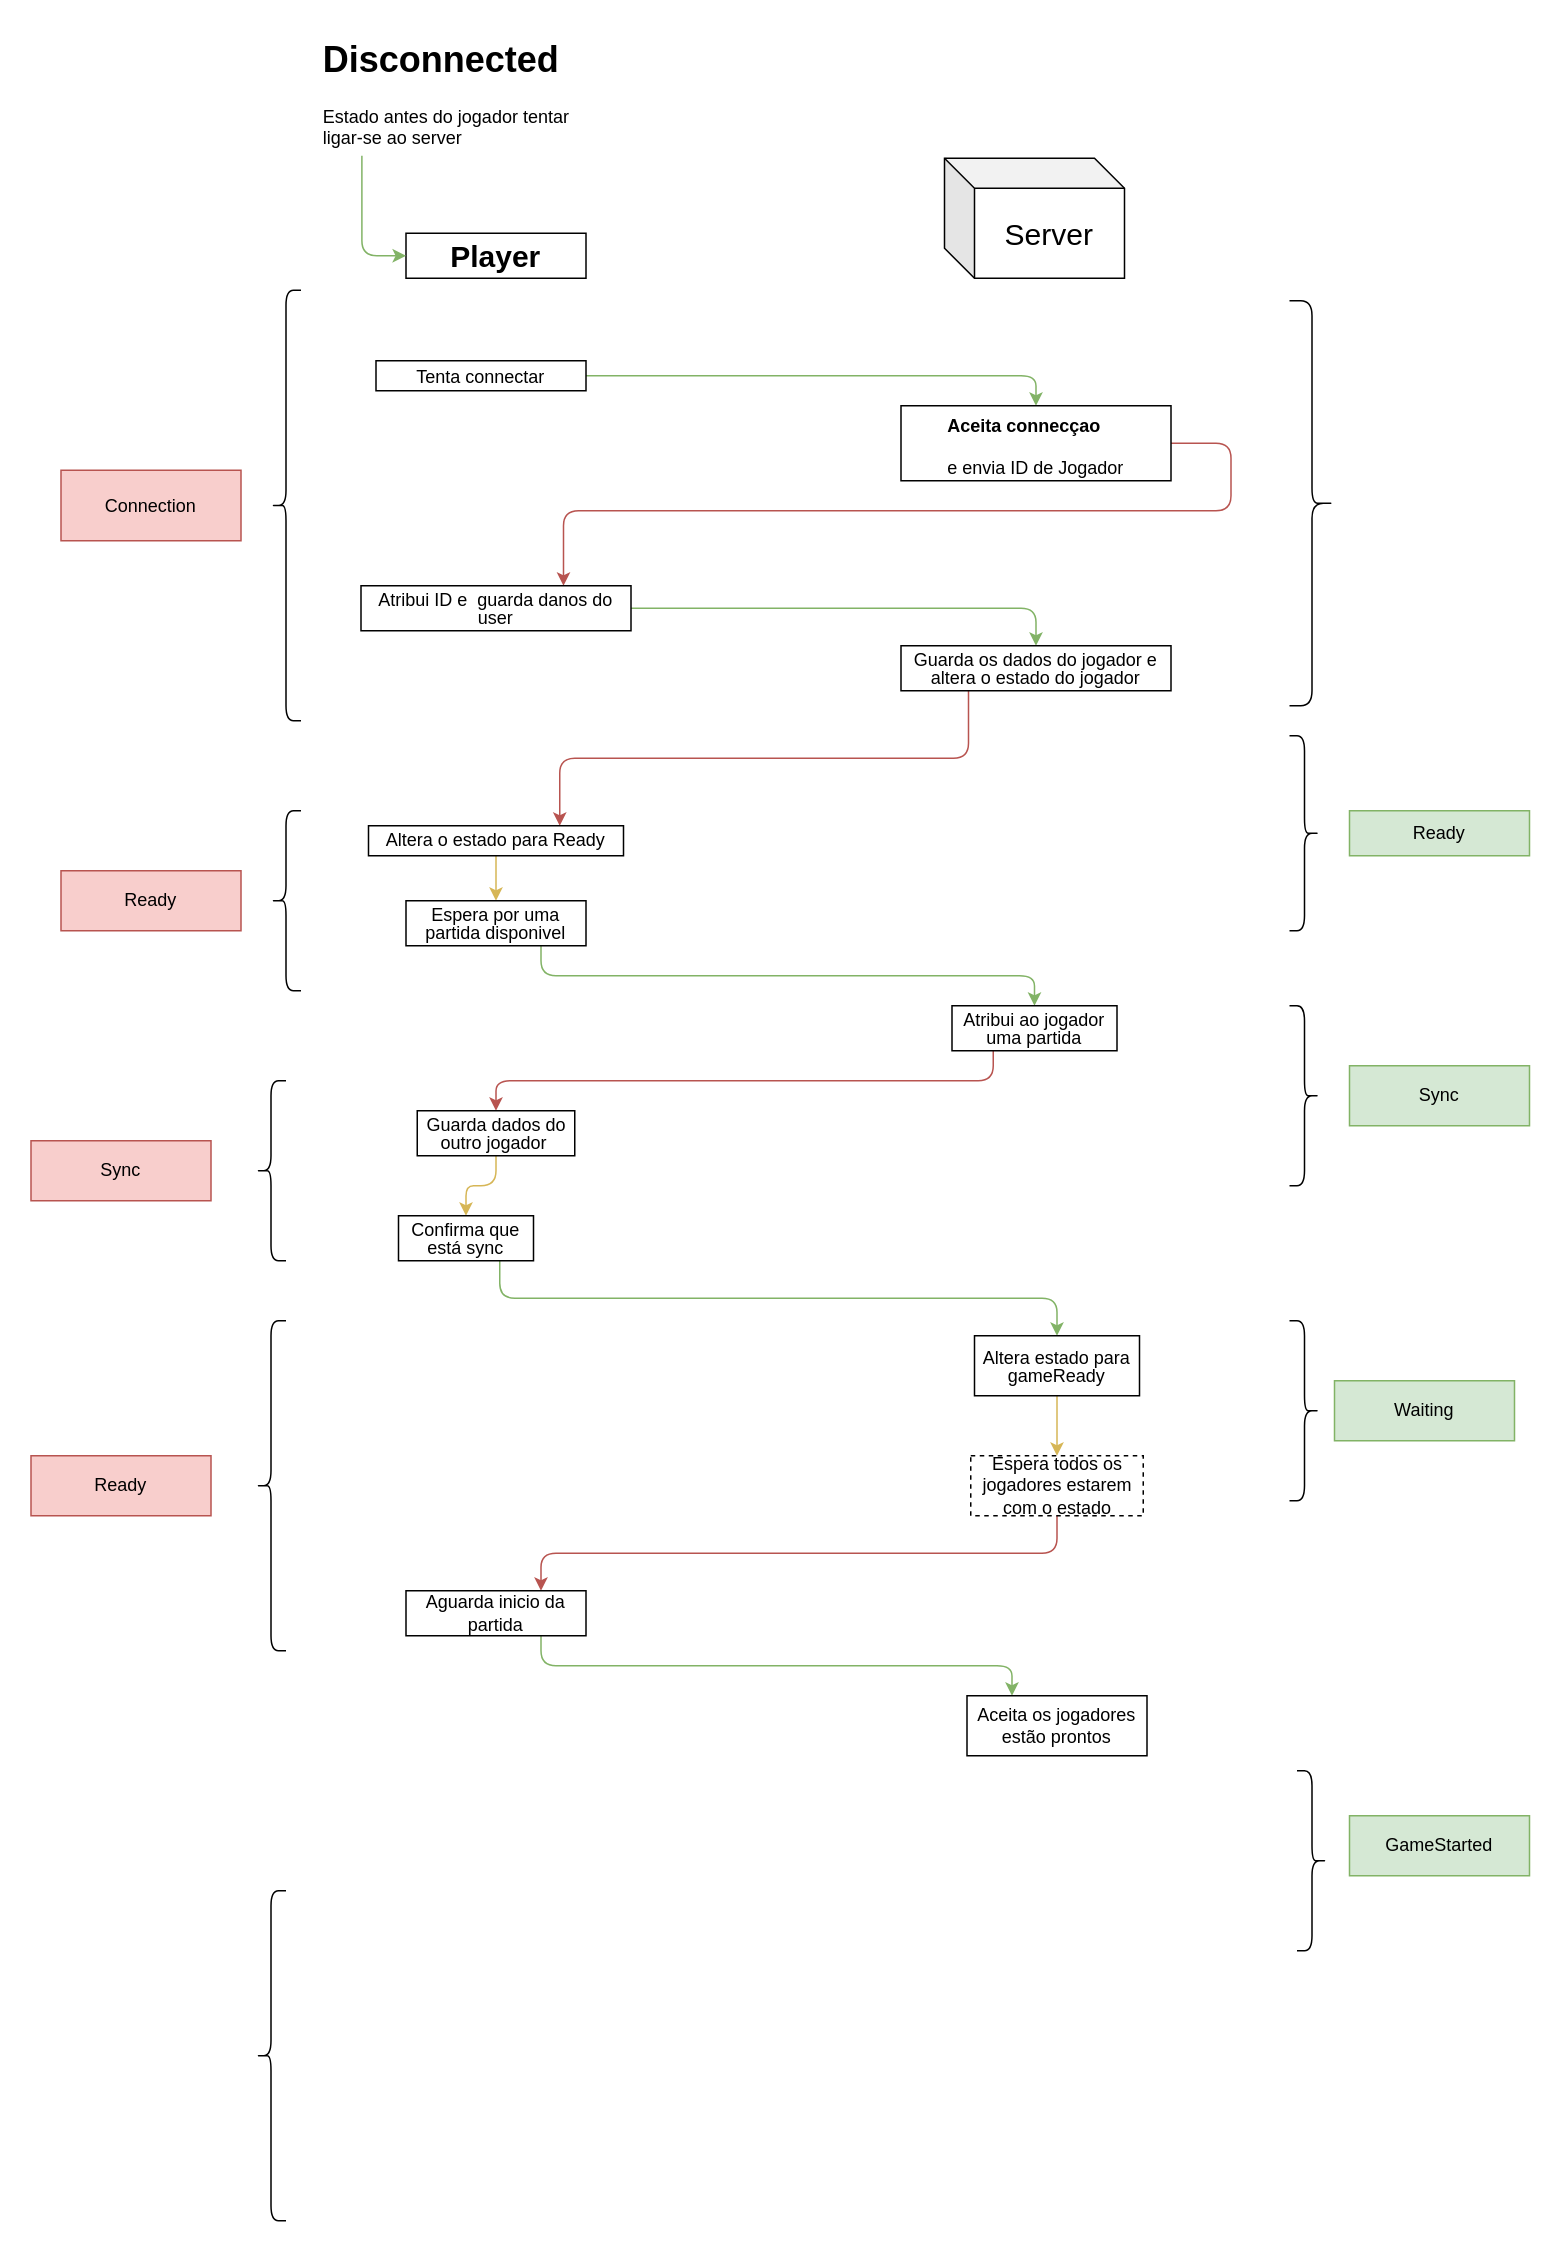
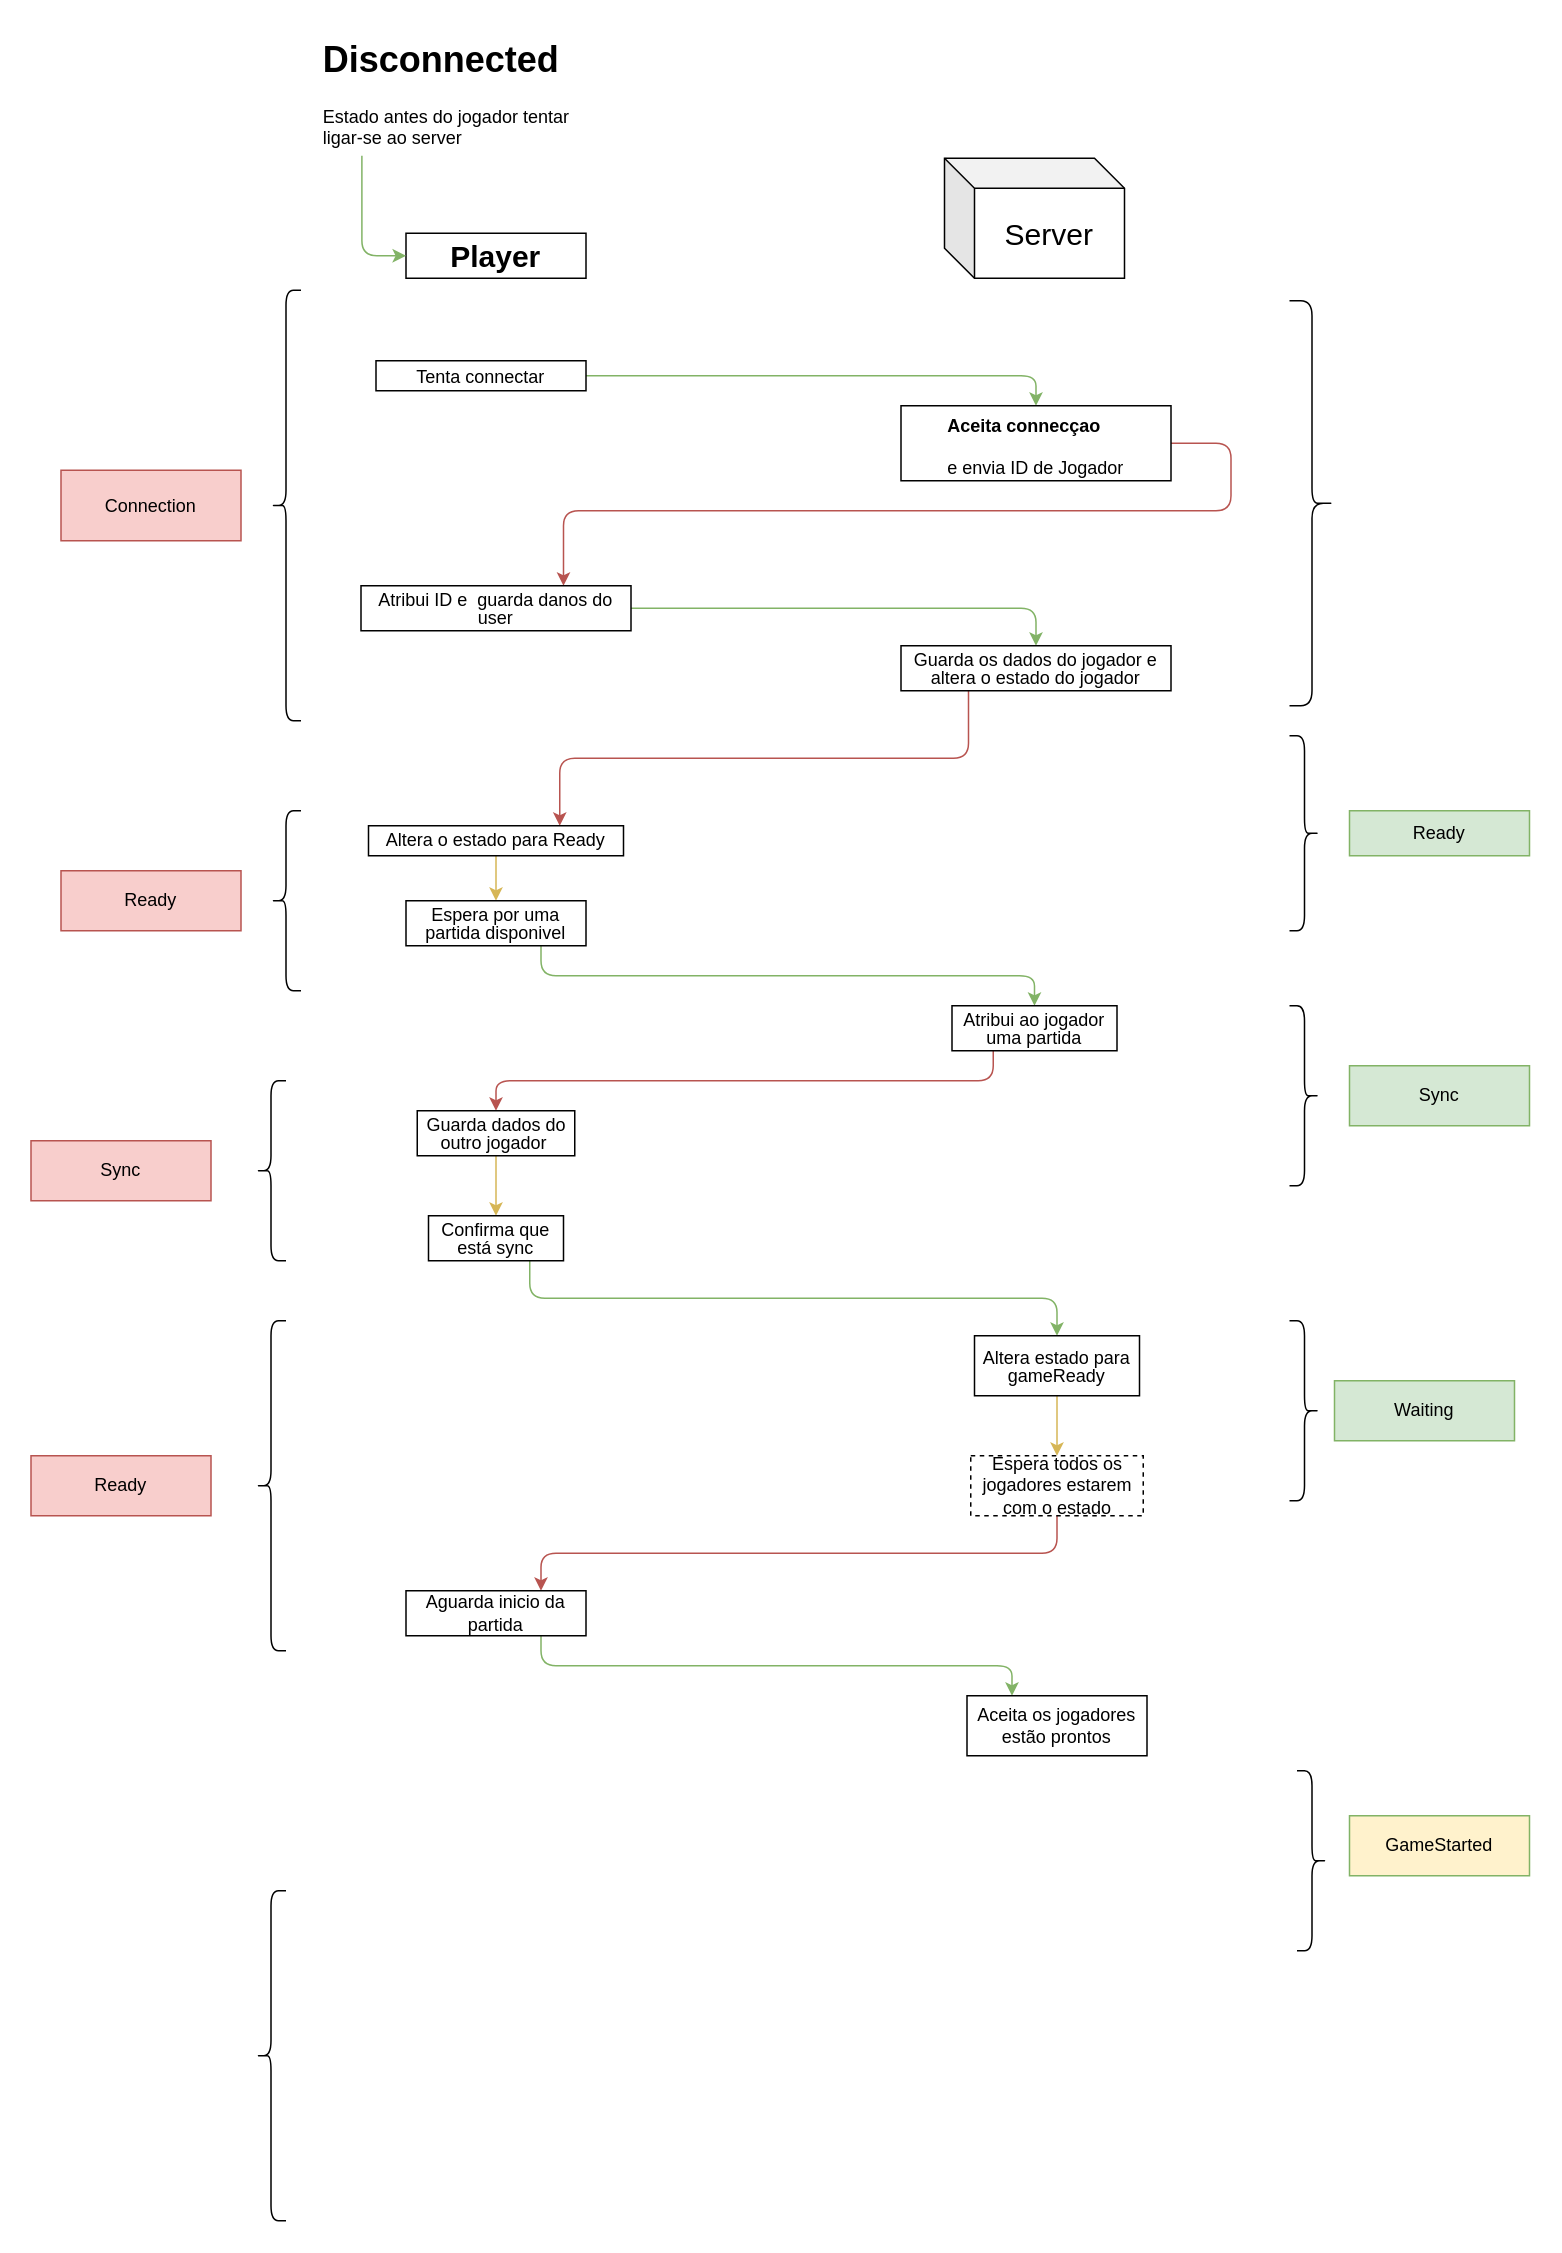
node "Confirma que está sync": moved (466, 1238) -> (496, 1238)
node "GameStarted": fillcolor #d5e8d4 -> #fff2cc
